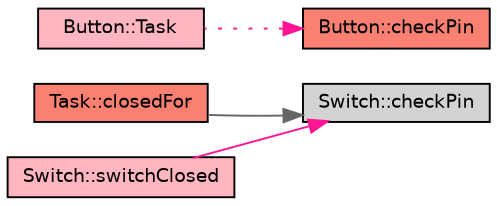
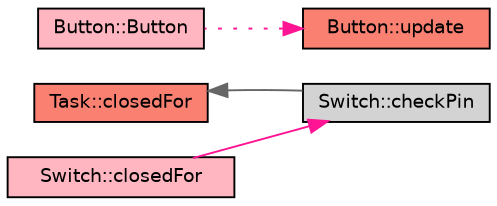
node "Button::Task": label "Button::Task" -> "Button::Button"
node "Button::checkPin": label "Button::checkPin" -> "Button::update"
edge "Task::closedFor" -> "Switch::checkPin": reversed
node "Switch::switchClosed": label "Switch::switchClosed" -> "Switch::closedFor"
